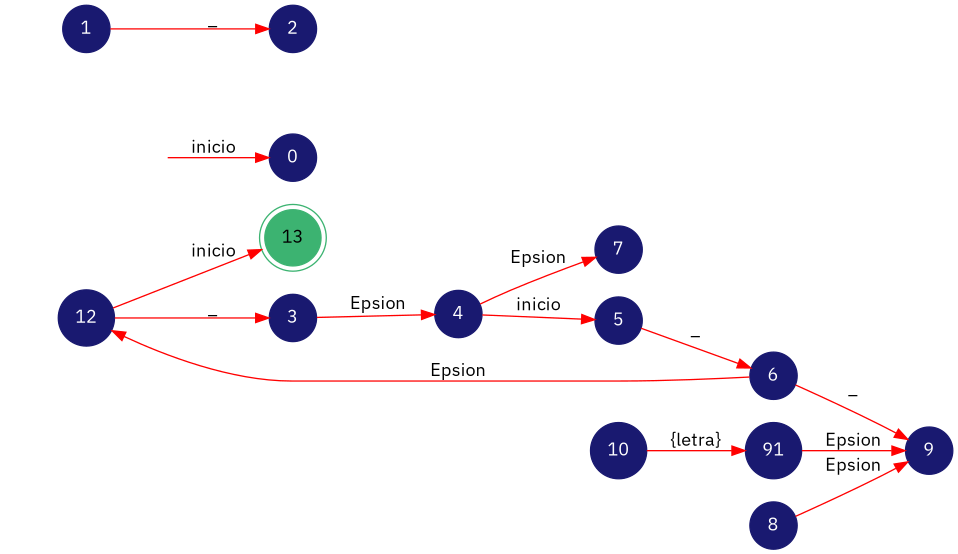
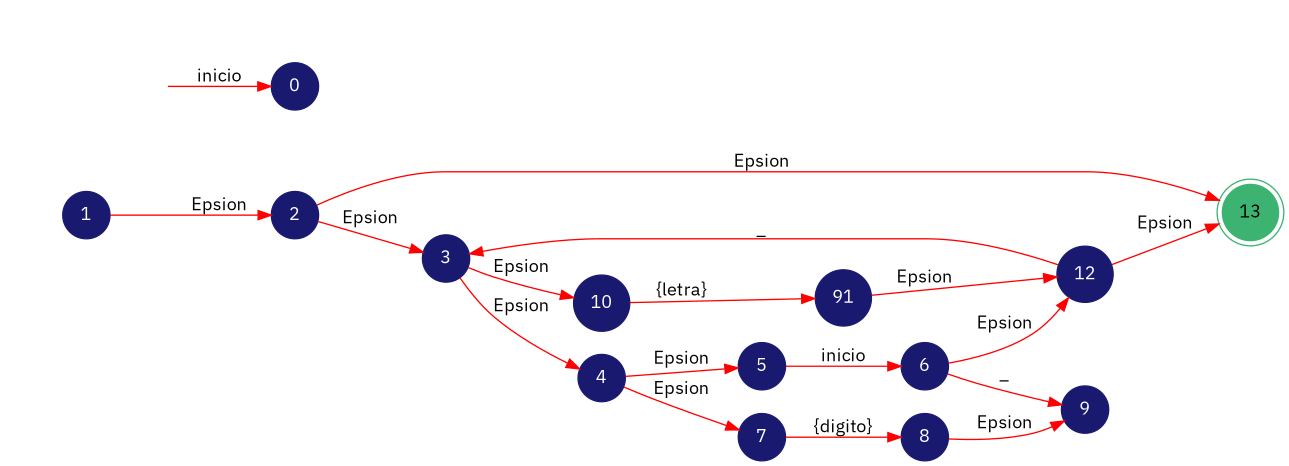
edge "1" -> "2": label "_" -> "Epsion"
edge "2" -> "13": added, label "Epsion"
edge "2" -> "3": added, label "Epsion"
edge "12" -> "13": label "inicio" -> "Epsion"
edge "3" -> "10": added, label "Epsion"
edge "4" -> "5": label "inicio" -> "Epsion"
edge "5" -> "6": label "_" -> "inicio"
edge "7" -> "8": added, label "{digito}"
edge "91" -> "9": now "91" -> "12"
